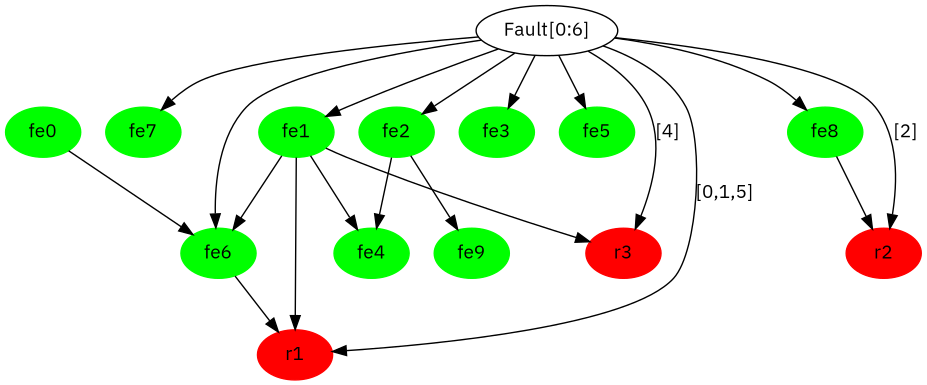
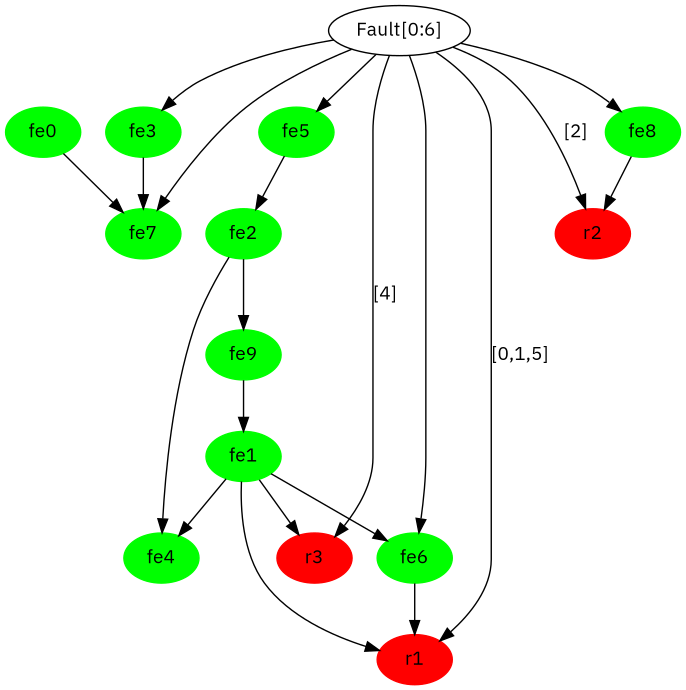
edge "Fault[0:6]" -> "fe1": now "fe9" -> "fe1"
edge "Fault[0:6]" -> "fe2": now "fe5" -> "fe2"
edge "fe3" -> "fe7": added
edge "fe0" -> "fe6": now "fe0" -> "fe7"
